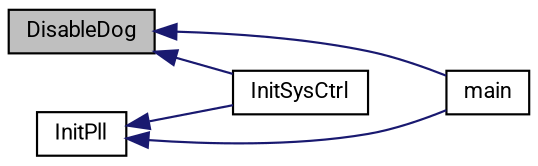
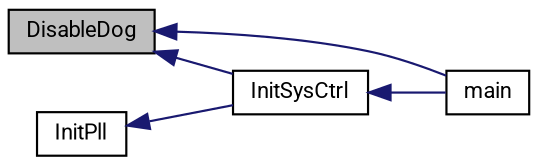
edge "main" -> "InitPll": now "main" -> "InitSysCtrl"
